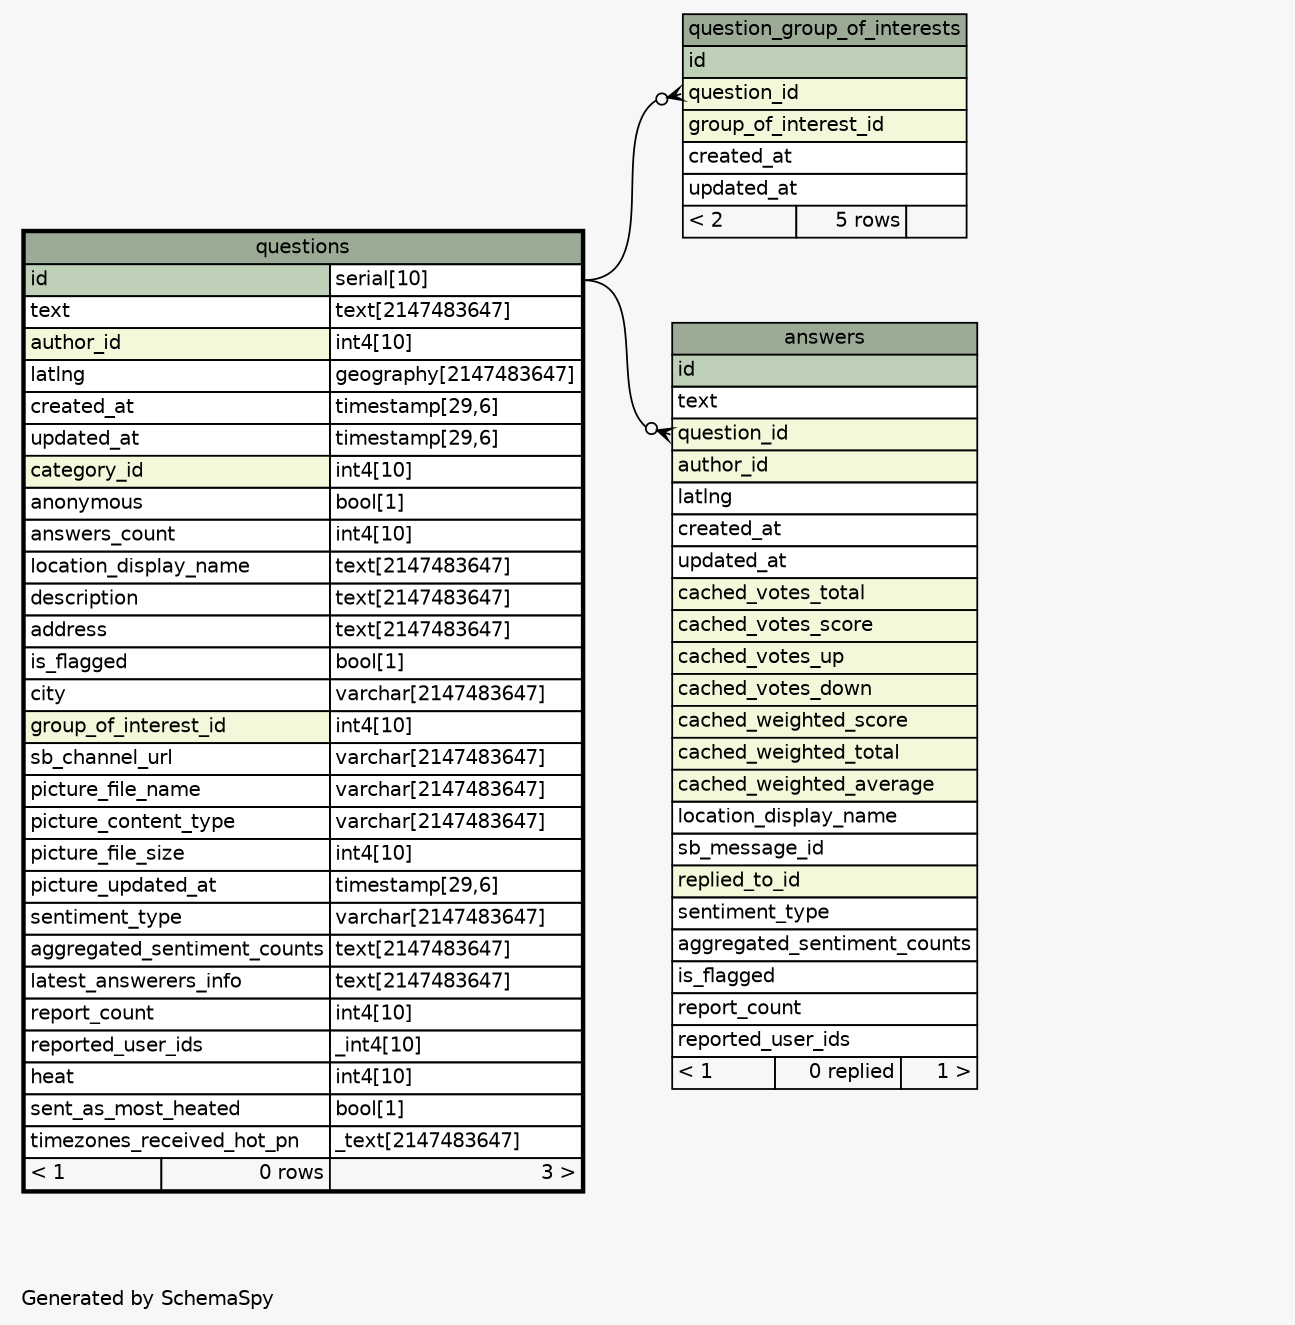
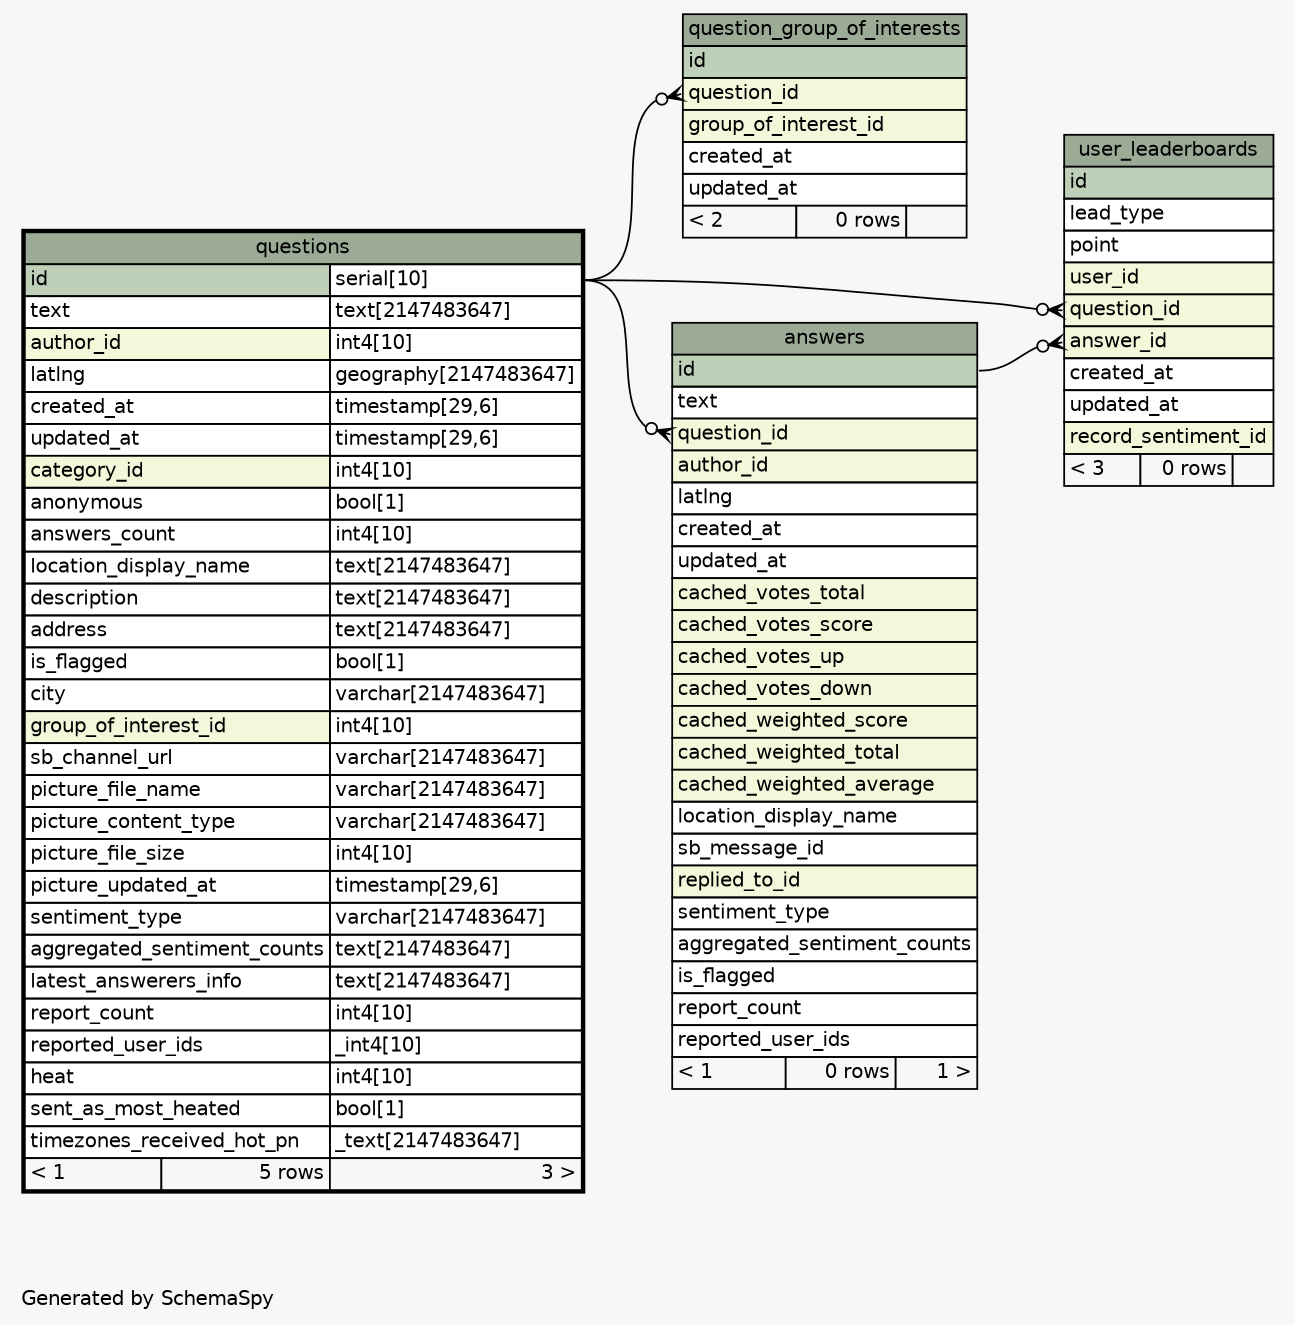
node "question_group_of_interests": text "5 rows" -> "0 rows"
node "user_leaderboards": added
node "answers": text "0 replied" -> "0 rows"
node "questions": text "0 rows" -> "5 rows"
